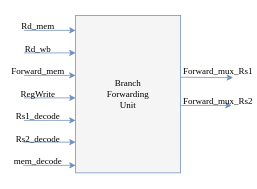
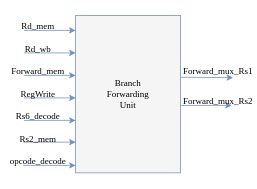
node "Rs1_decode": label "Rs1_decode" -> "Rs6_decode"
node "Rs2_decode": label "Rs2_decode" -> "Rs2_mem"
node "mem_decode": label "mem_decode" -> "opcode_decode"
